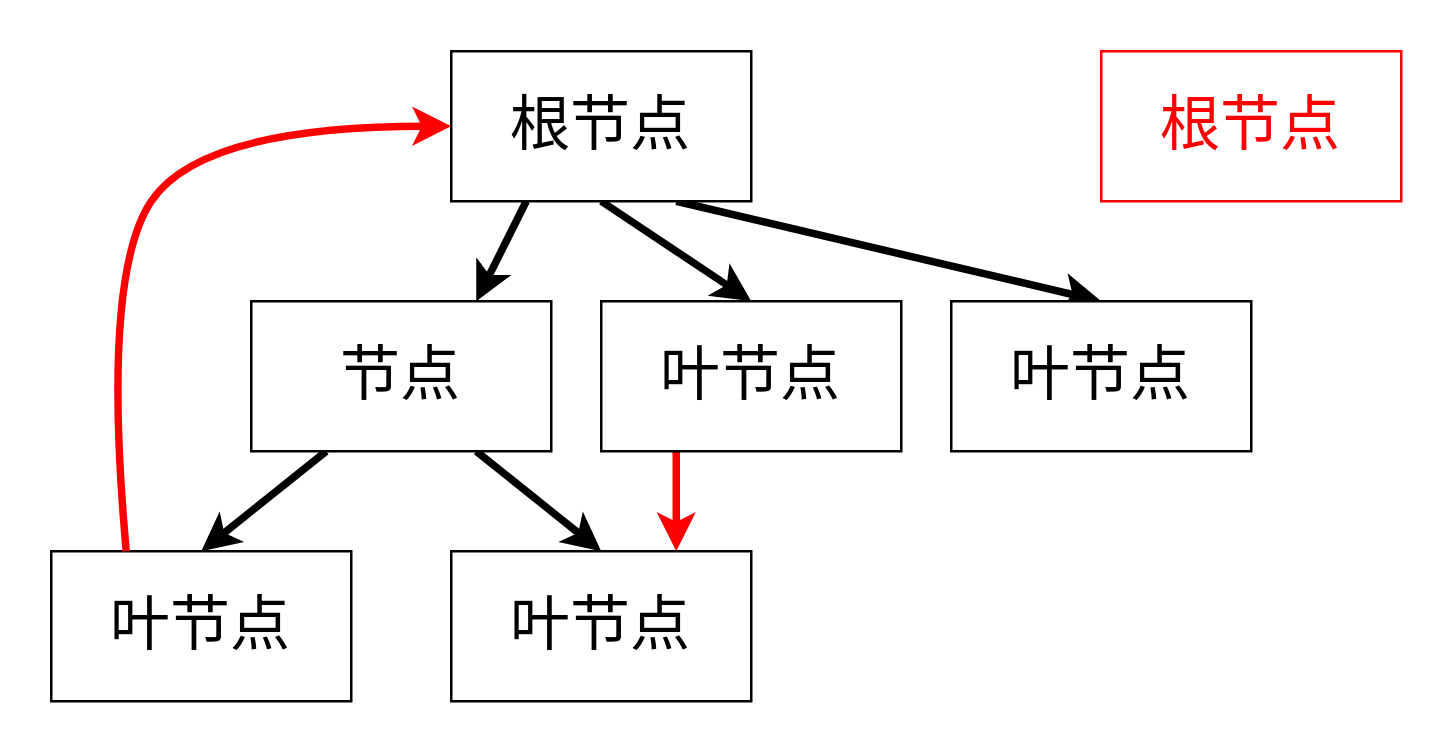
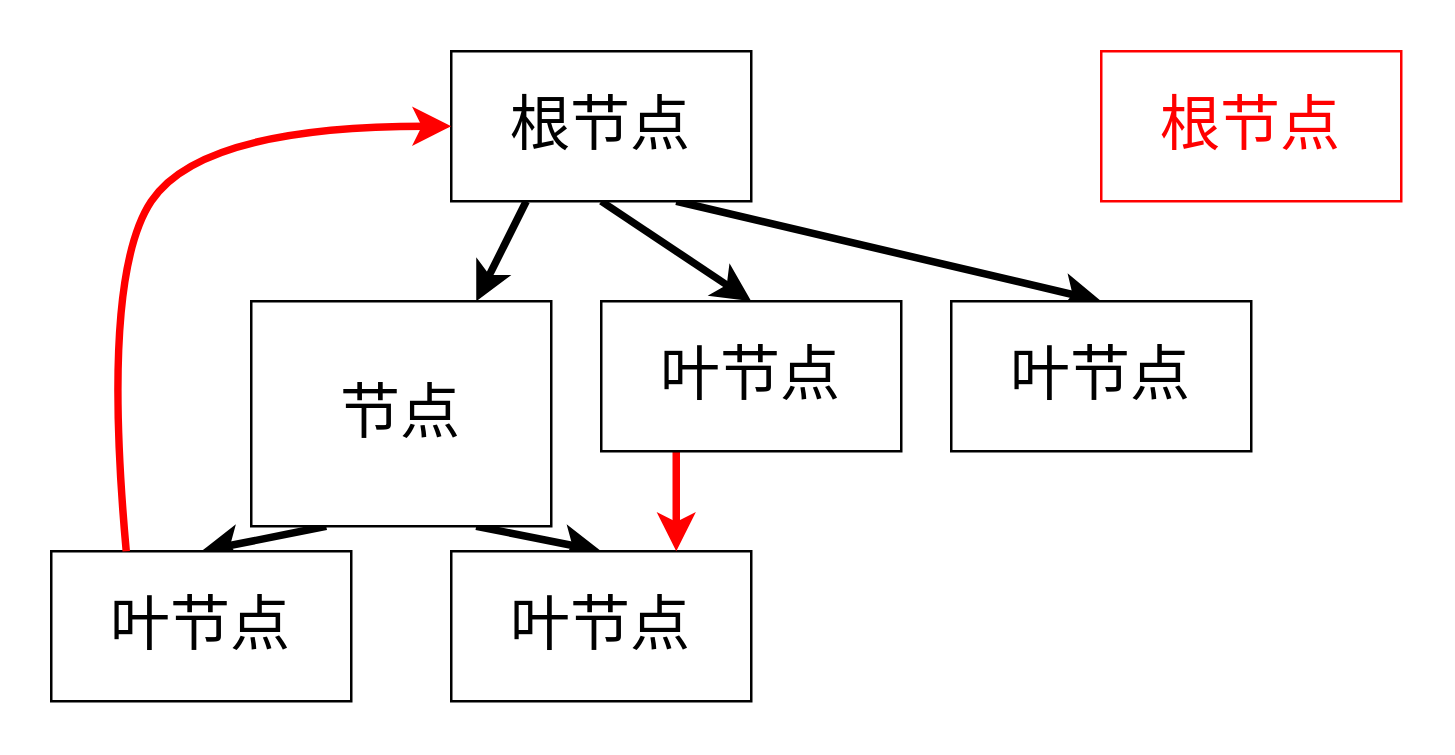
node "节点": size 300x150 -> 300x225
